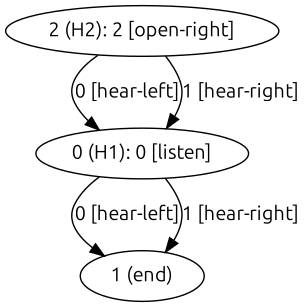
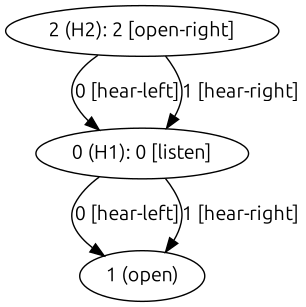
node "1 (end)": label "1 (end)" -> "1 (open)"
